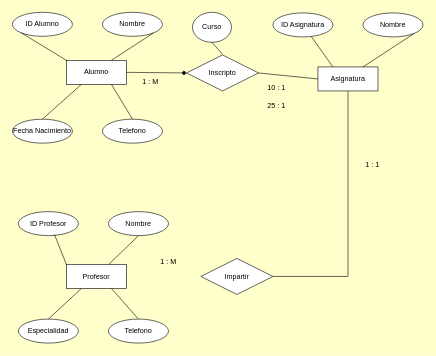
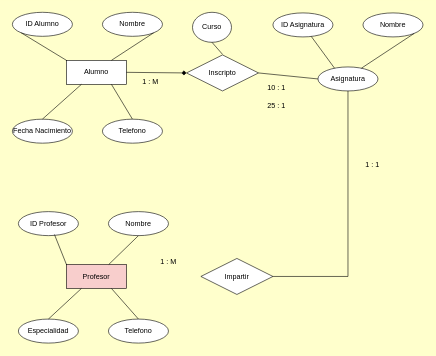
node "Asignatura": shape rectangle -> ellipse
node "Profesor": fillcolor #ffffff -> #f8cecc
